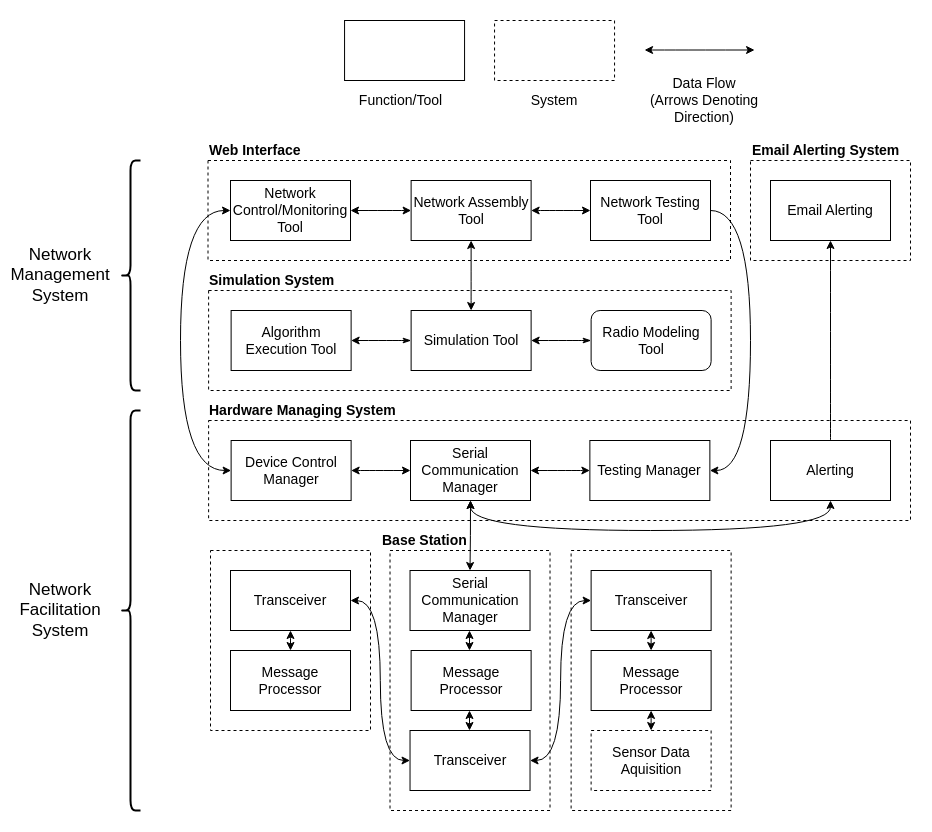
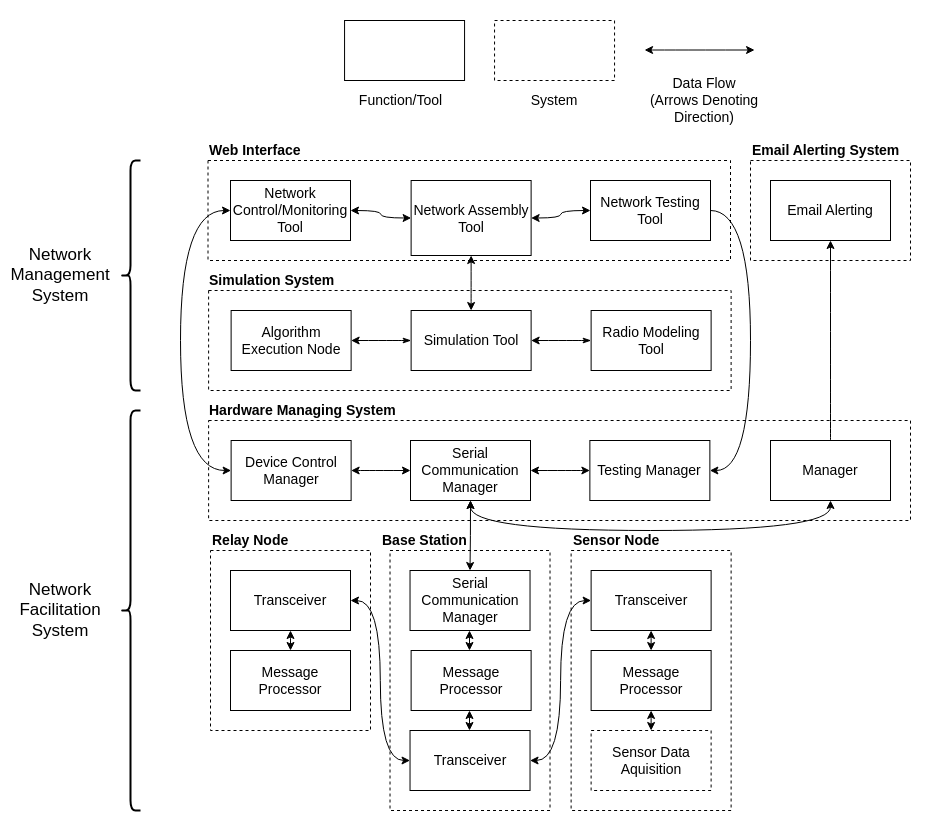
node "Network Assembly Tool": size 120x60 -> 120x75
node "Algorithm Execution Tool": label "Algorithm Execution Tool" -> "Algorithm Execution Node"
node "Radio Modeling Tool": shape rounded rectangle -> rectangle
node "Alerting": label "Alerting" -> "Manager"
node "Relay Node": added
node "Sensor Node": added
